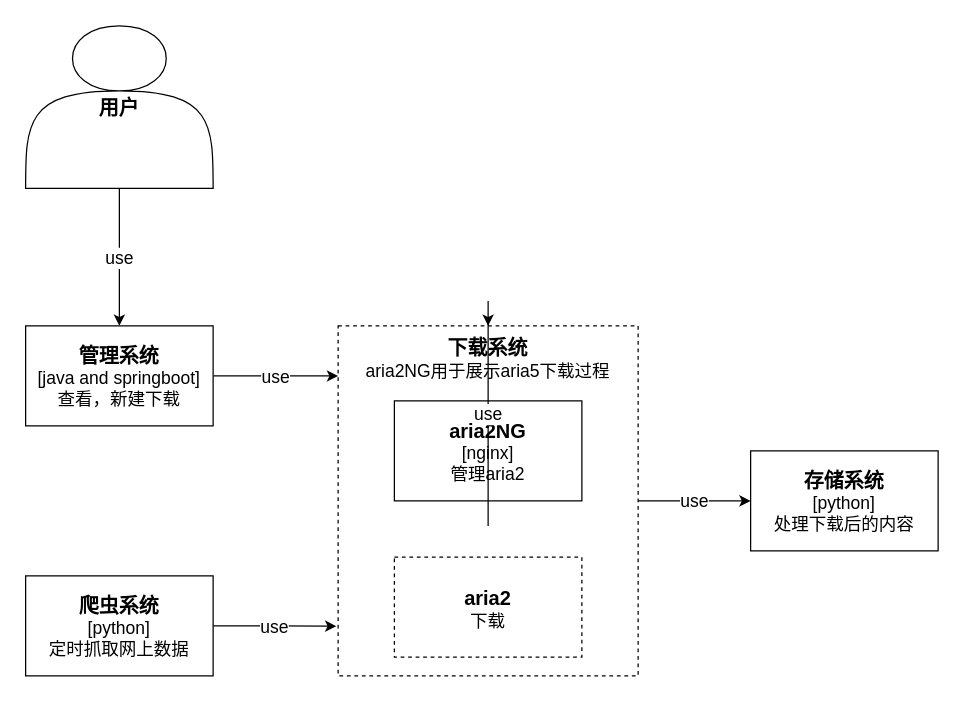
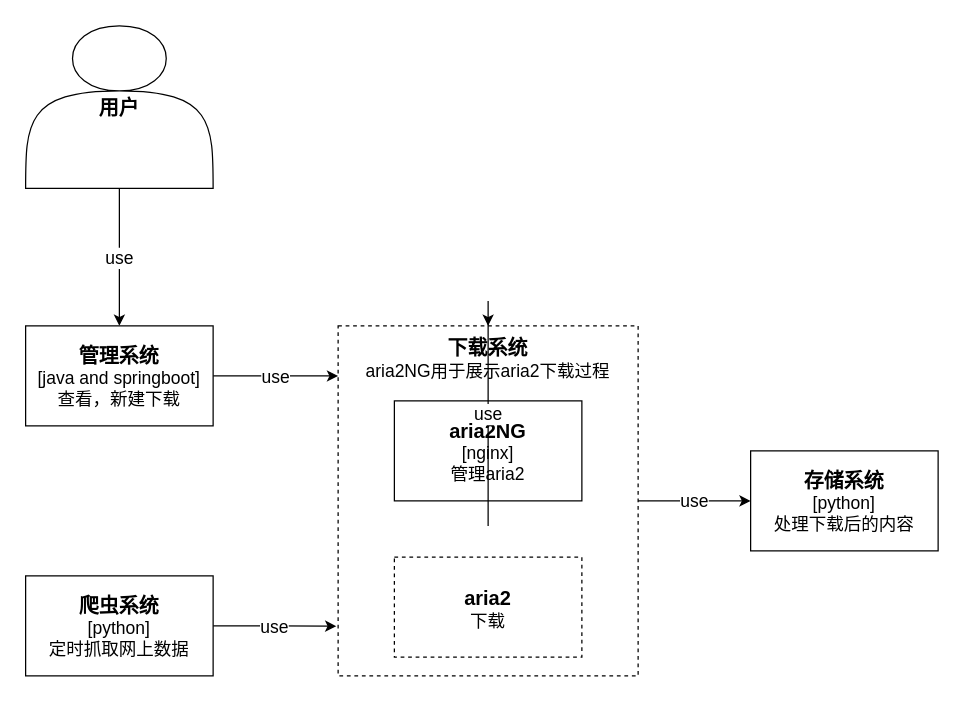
node "下载系统 aria2NG用于展示aria5下载过程": label "下载系统 aria2NG用于展示aria5下载过程" -> "下载系统 aria2NG用于展示aria2下载过程"
